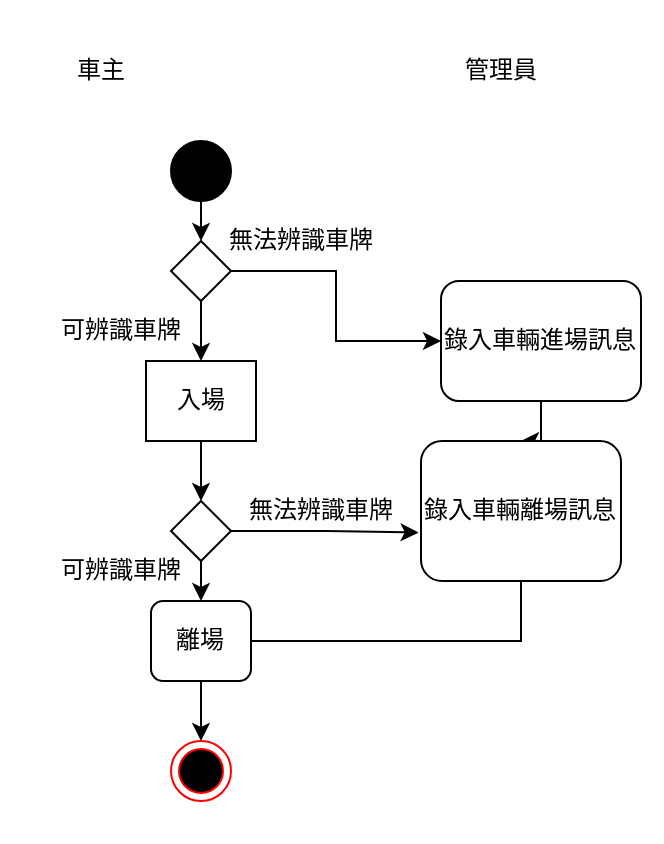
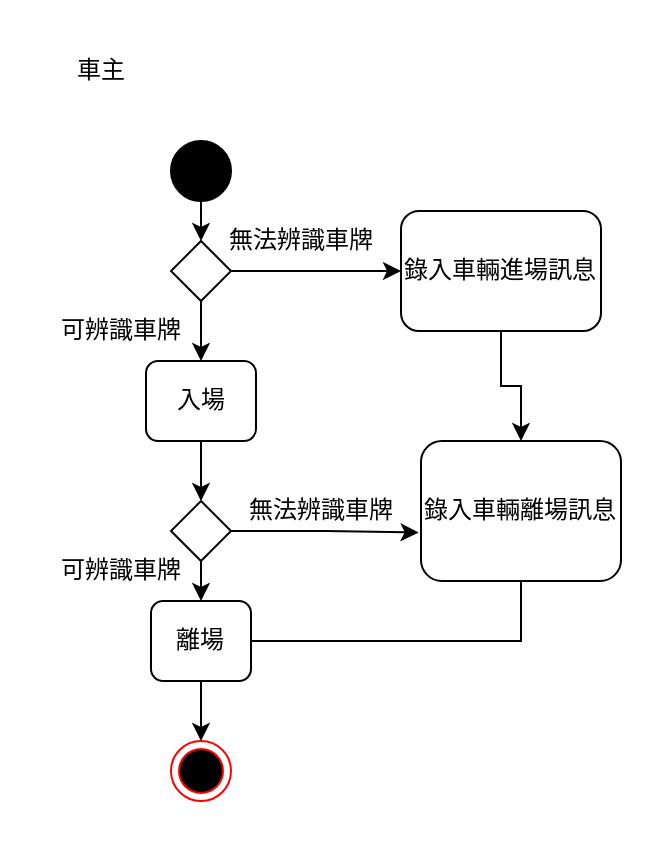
node "管理員": removed
node "錄入車輛進場訊息": moved (541, 341) -> (501, 271)
node "入場": shape rectangle -> rounded rectangle
